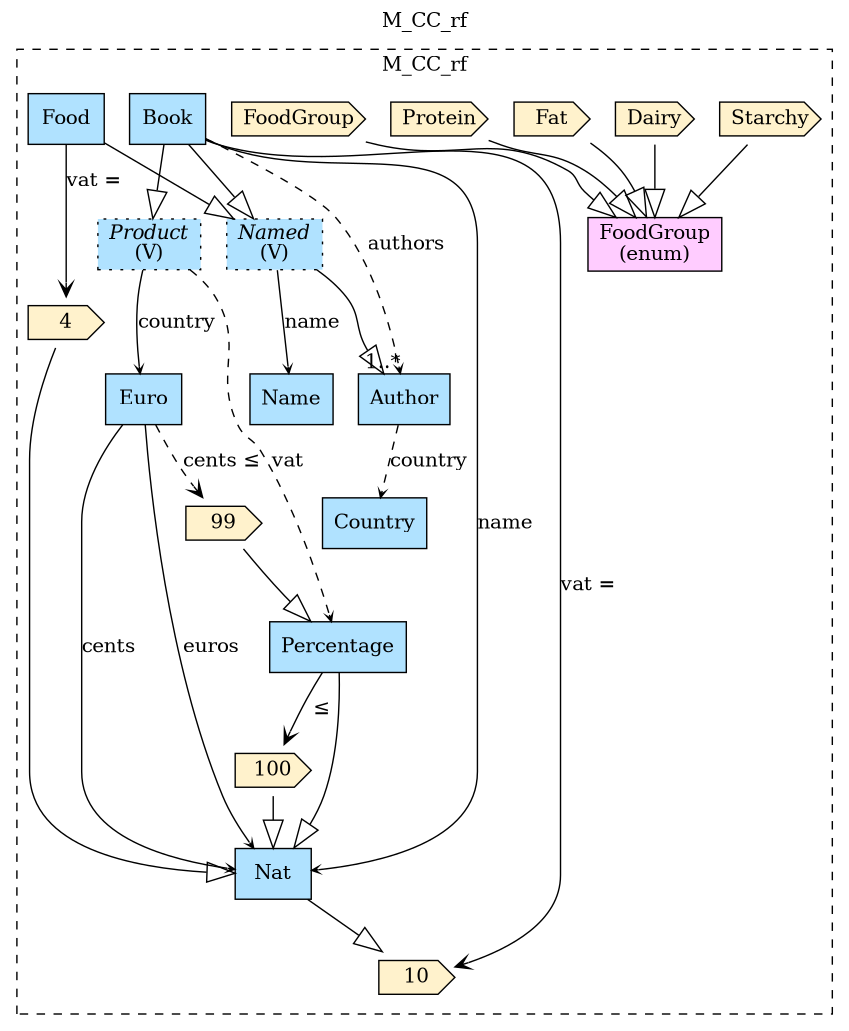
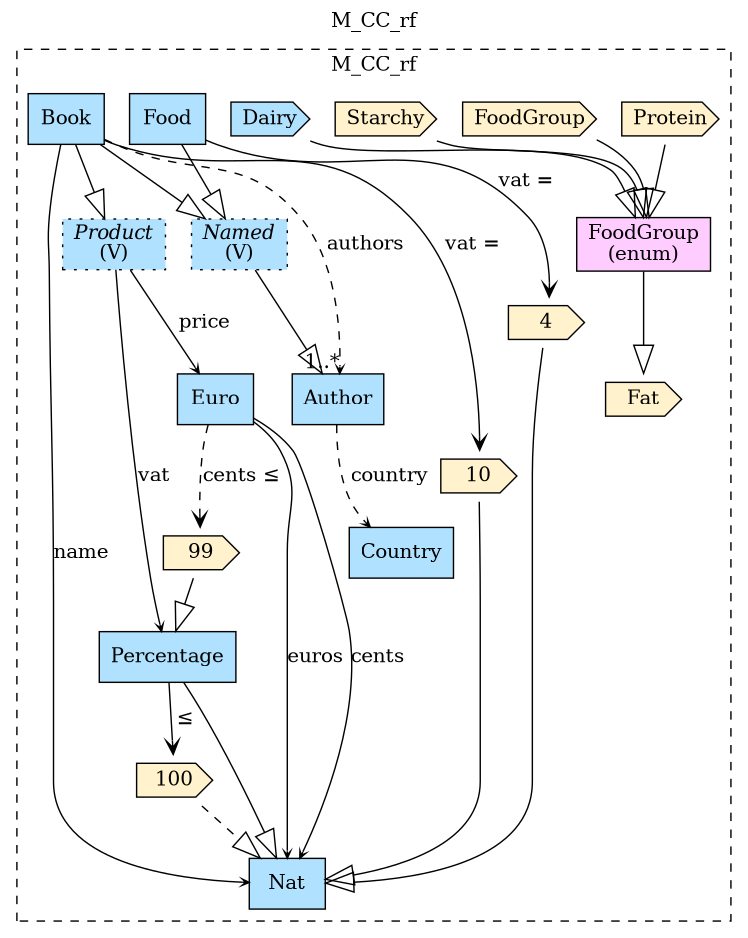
node "Dairy": fillcolor #fff2cc -> lightskyblue1
edge "Fat" -> "FoodGroup (enum)": reversed
edge "Product" -> "Euro": label "country" -> "price"
node "Name": removed
edge "Product" -> "Percentage": style dashed -> solid
edge "100" -> "Nat": style solid -> dashed
edge "Nat" -> "10": reversed
